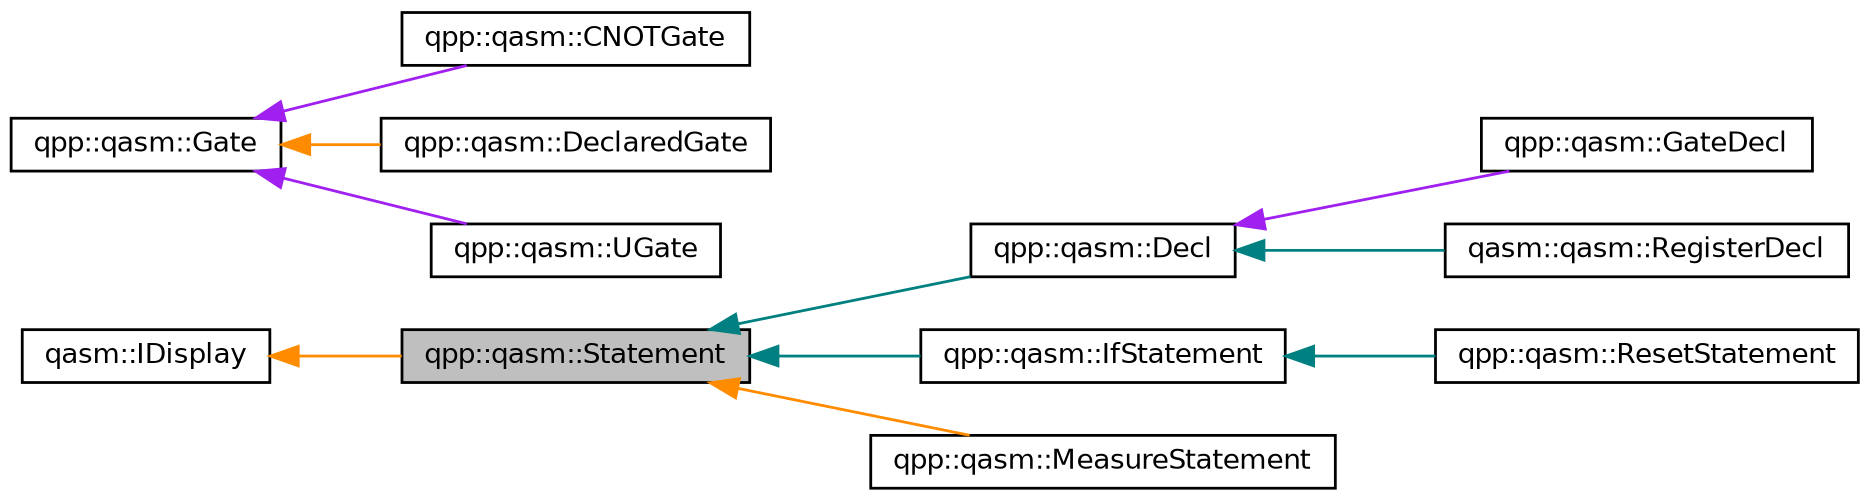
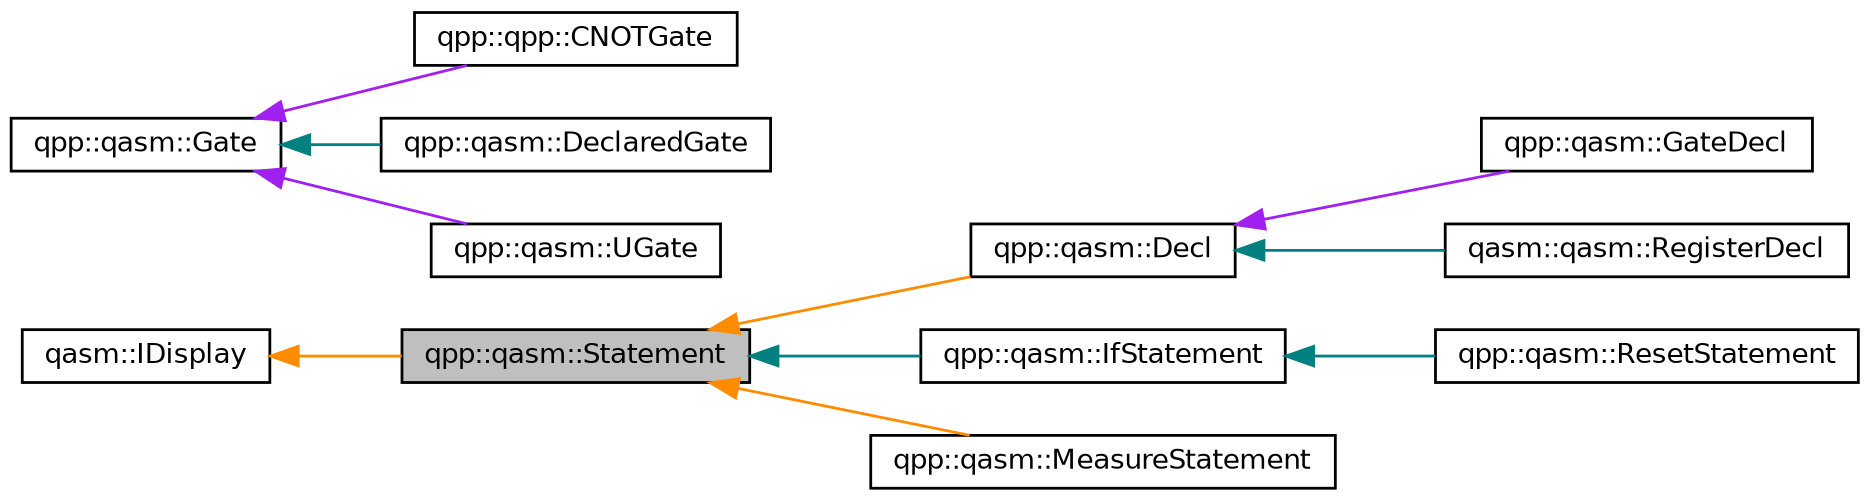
node "qpp::qasm::CNOTGate": label "qpp::qasm::CNOTGate" -> "qpp::qpp::CNOTGate"
edge "qpp::qasm::DeclaredGate" -> "qpp::qasm::Gate": color darkorange -> teal
edge "qpp::qasm::Decl" -> "qpp::qasm::Statement": color teal -> darkorange
